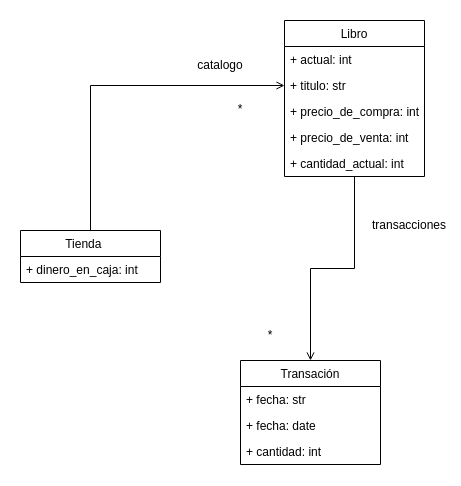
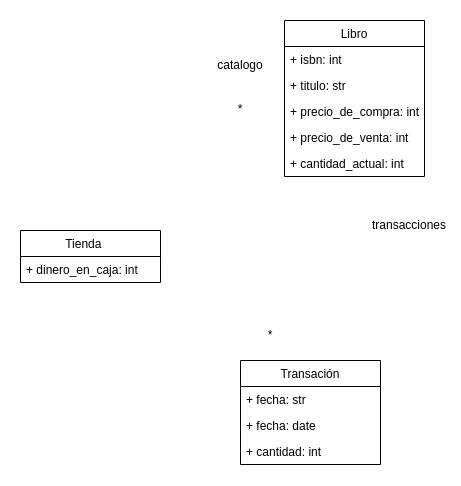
node "+ actual: int": label "+ actual: int" -> "+ isbn: int"
node "catalogo": moved (221, 66) -> (241, 66)
edge "Tienda" -> "+ titulo: str": removed
edge "Libro" -> "Transación": removed
